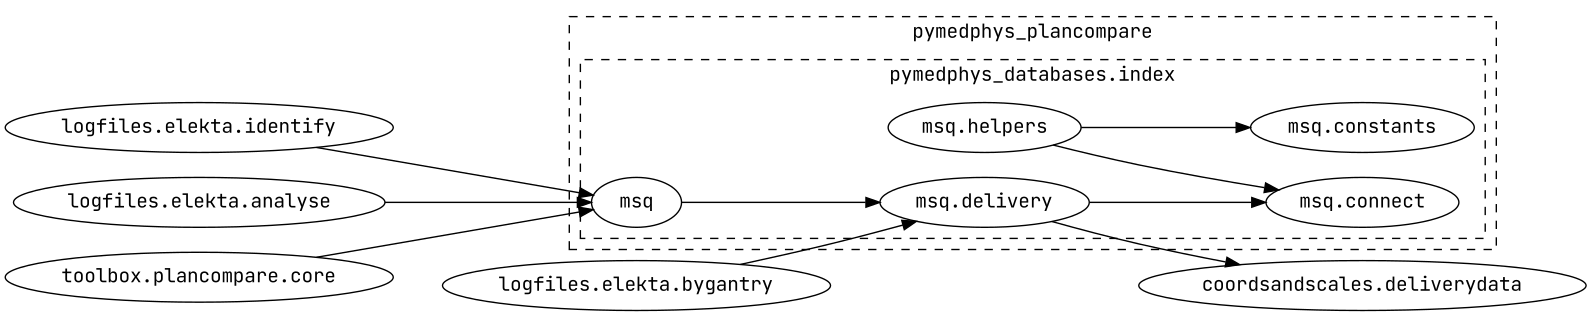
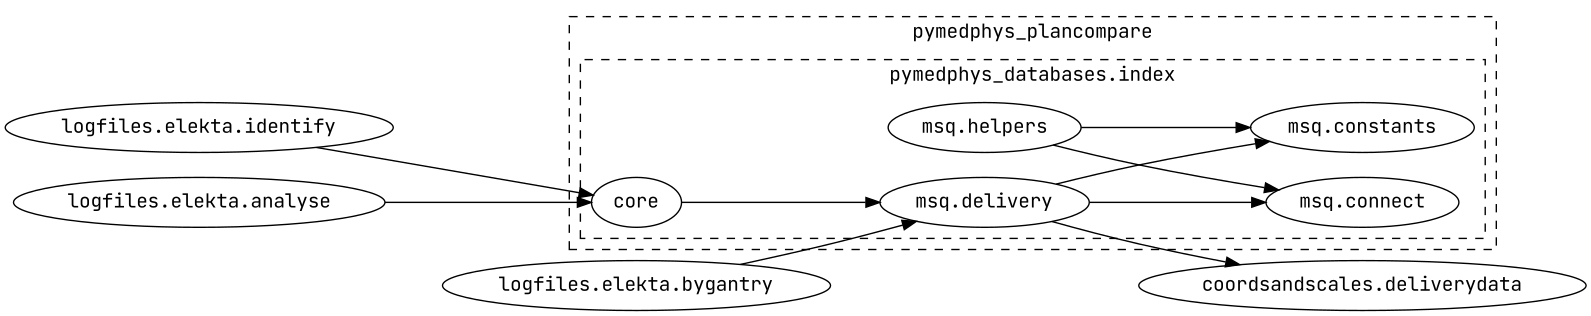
edge "msq.delivery" -> "msq.constants": added
node "msq": label "msq" -> "core"
node "toolbox.plancompare.core": removed
